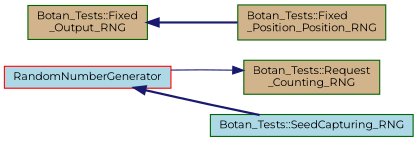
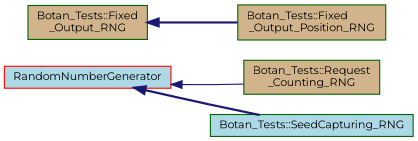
node "Botan_Tests::Fixed _Position_Position_RNG": label "Botan_Tests::Fixed _Position_Position_RNG" -> "Botan_Tests::Fixed _Output_Position_RNG"
edge "RandomNumberGenerator" -> "Botan_Tests::Request _Counting_RNG": reversed
